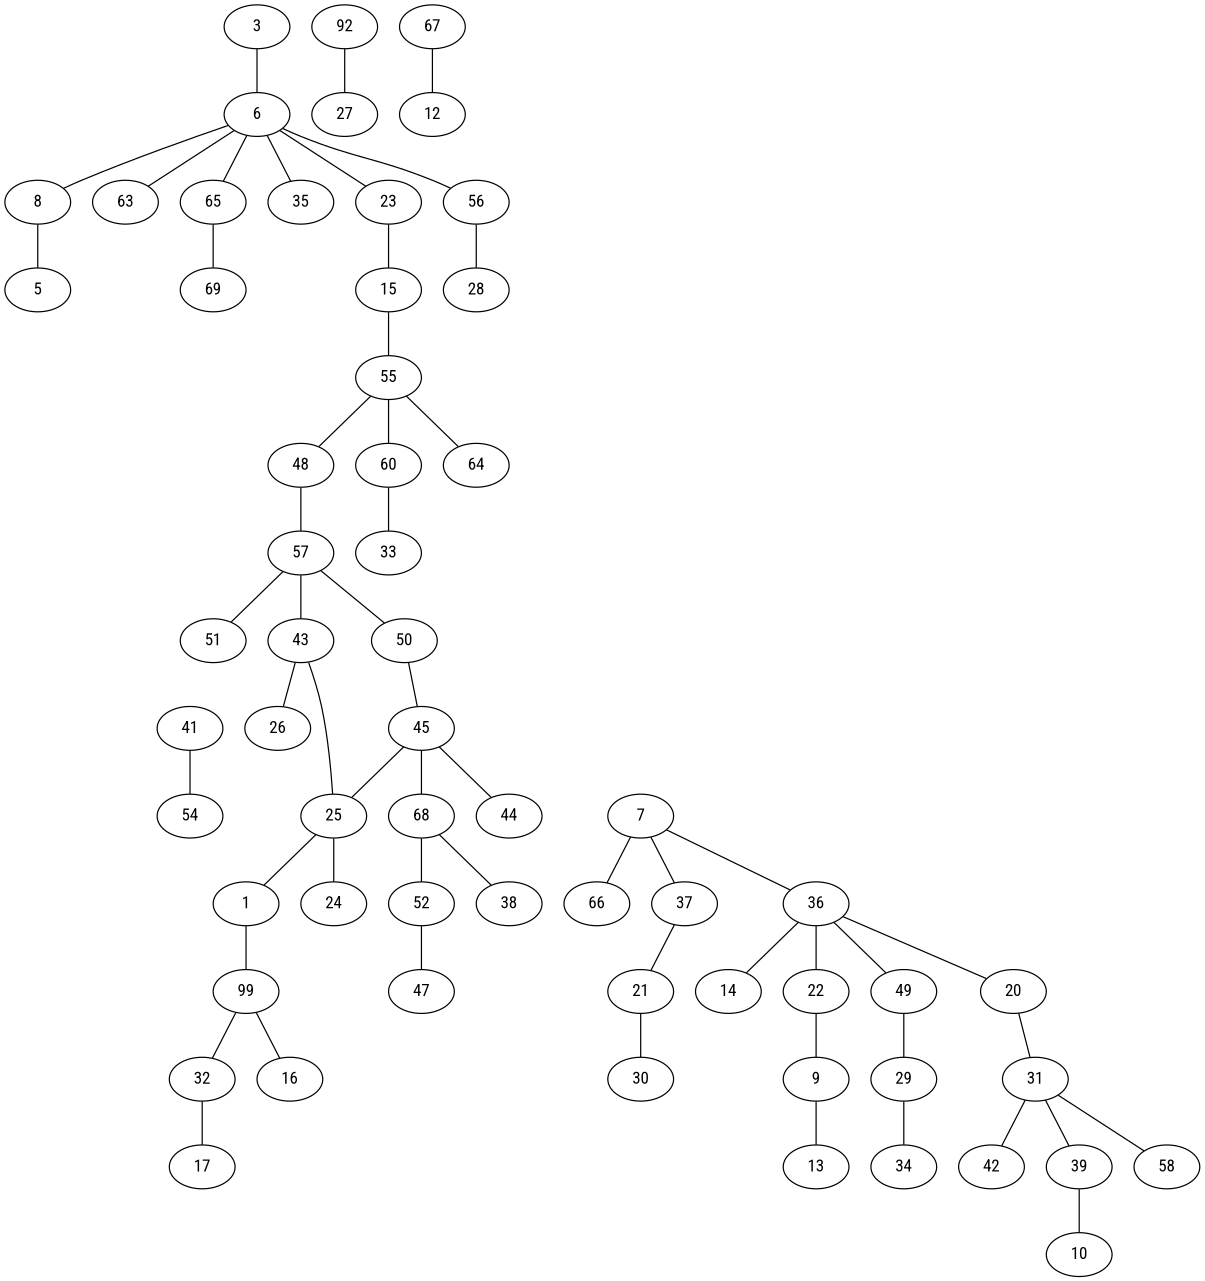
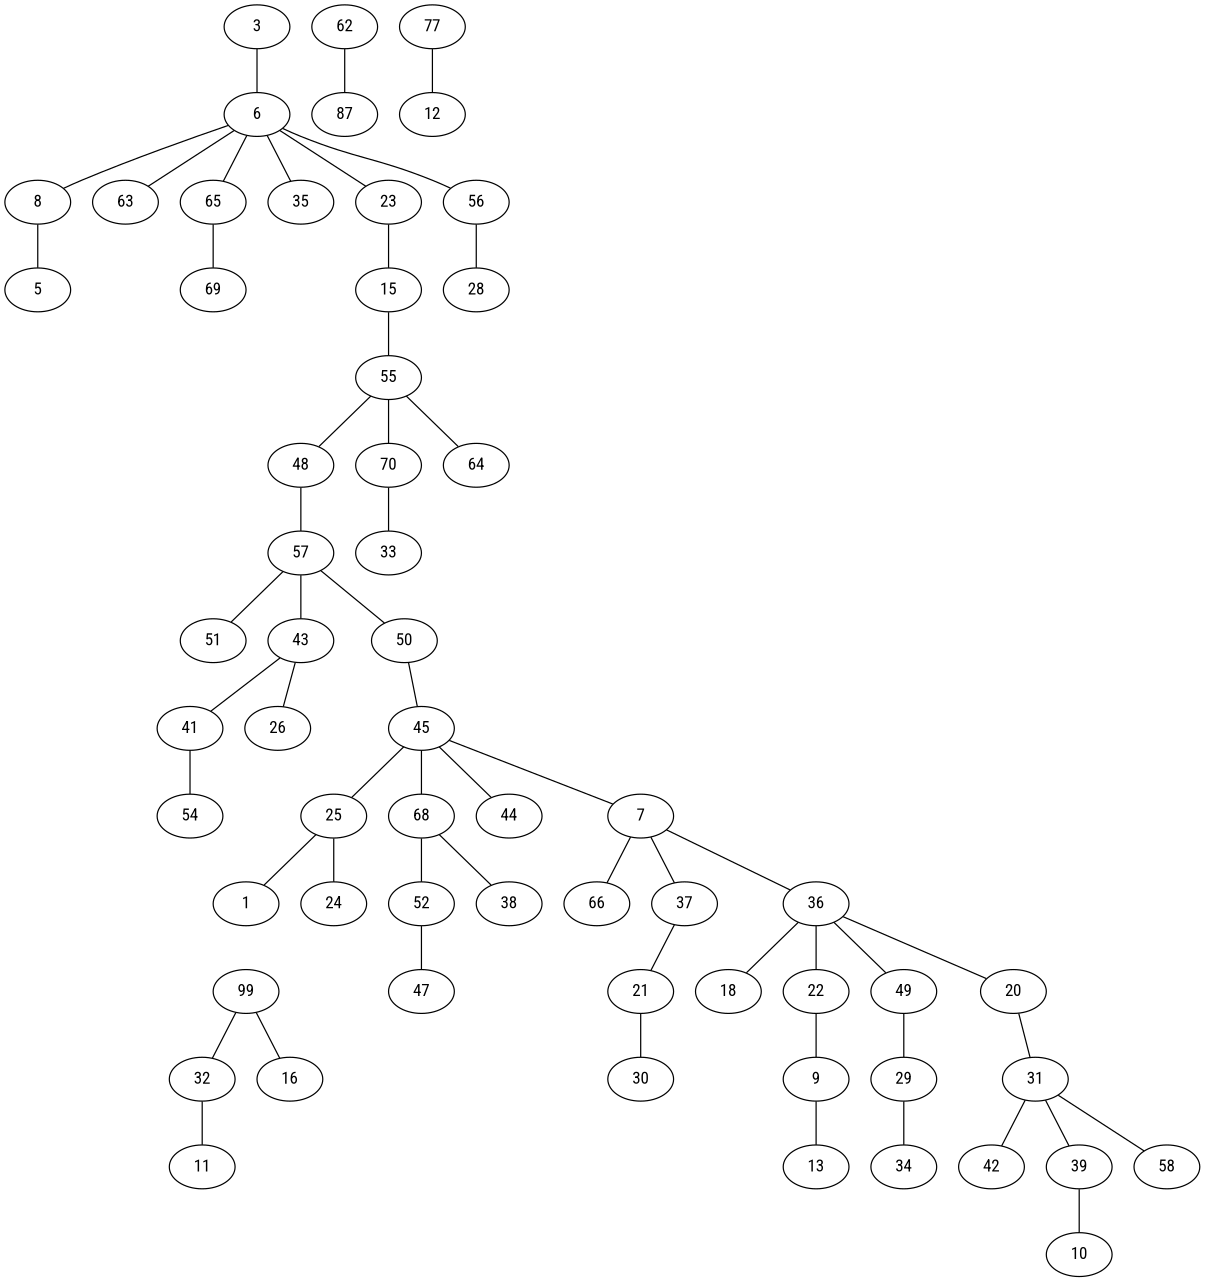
node "92": label "92" -> "62"
node "67": label "67" -> "77"
node "27": label "27" -> "87"
node "60": label "60" -> "70"
edge "43" -- "25": now "43" -- "41"
edge "45" -- "7": added
edge "1" -- "99": removed
node "14": label "14" -> "18"
node "17": label "17" -> "11"
